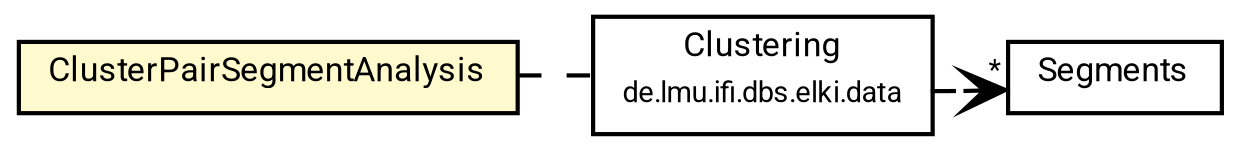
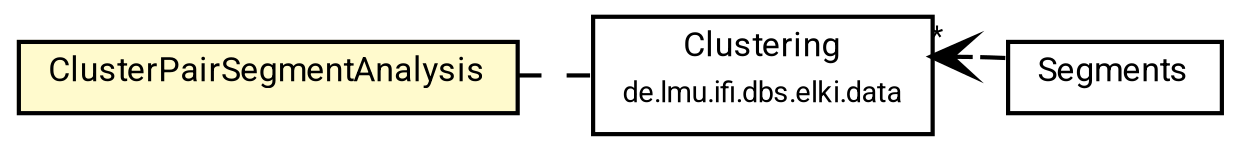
edge "Clustering" -> "Segments": reversed
